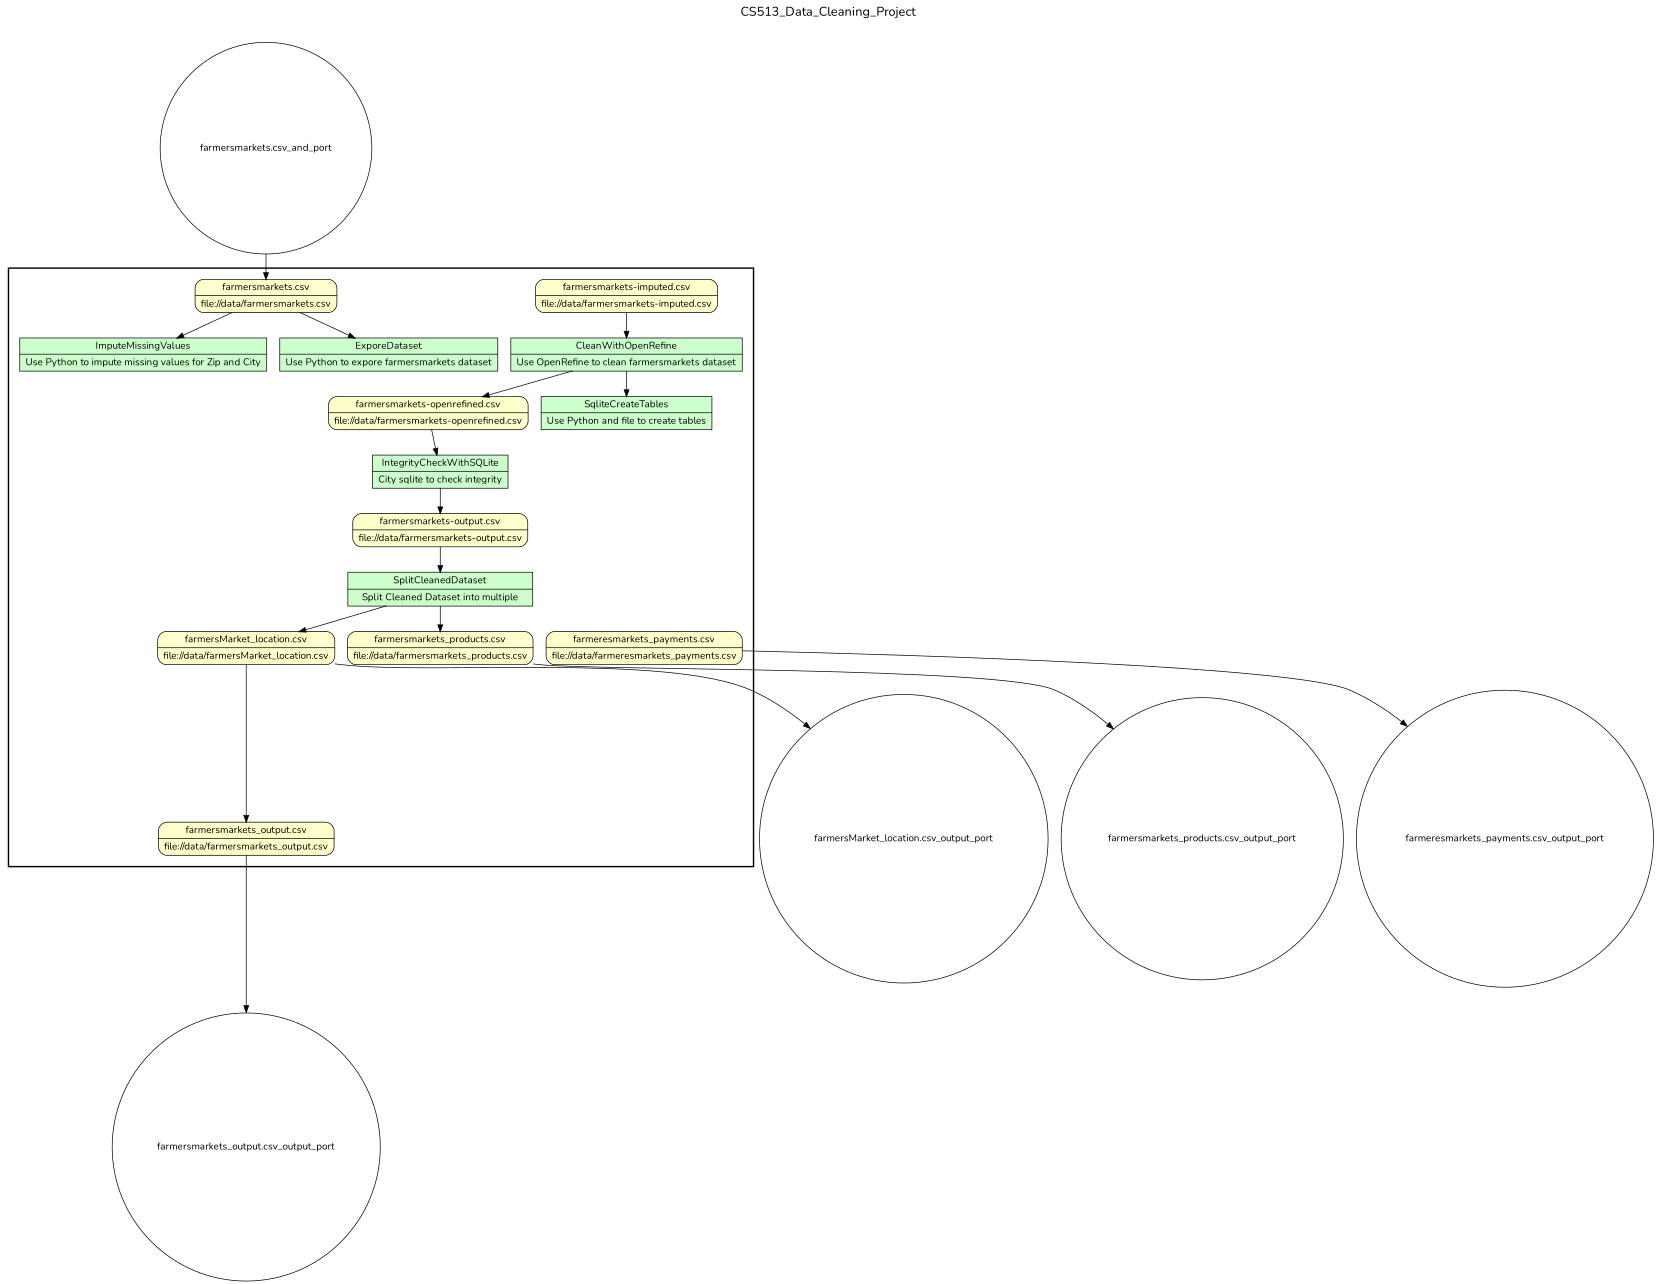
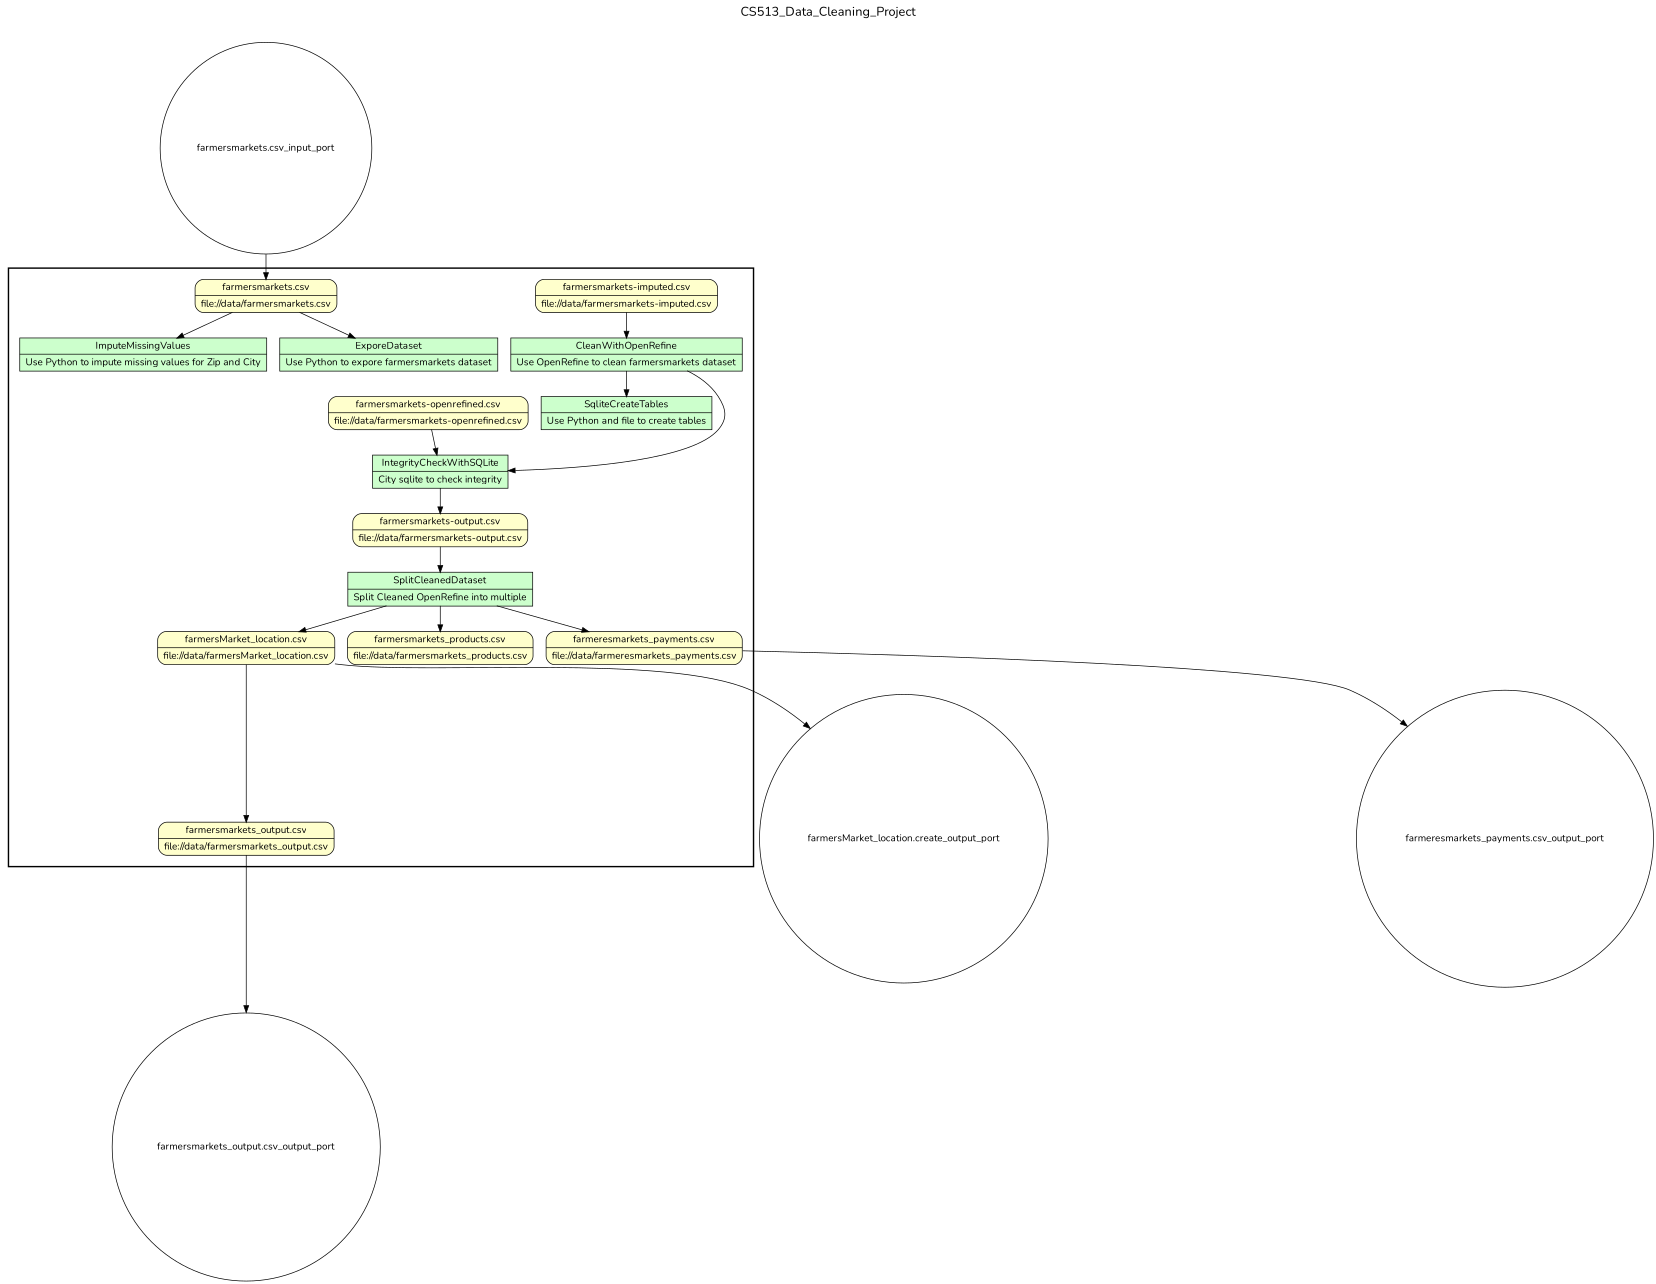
node "farmersmarkets.csv_and_port": label "farmersmarkets.csv_and_port" -> "farmersmarkets.csv_input_port"
edge "CleanWithOpenRefine" -> "farmersmarkets-openrefined.csv": now "CleanWithOpenRefine" -> "IntegrityCheckWithSQLite"
node "SplitCleanedDataset": text "Split Cleaned Dataset into multiple" -> "Split Cleaned OpenRefine into multiple"
edge "SplitCleanedDataset" -> "farmeresmarkets_payments.csv": added
node "farmersMarket_location.csv_output_port": label "farmersMarket_location.csv_output_port" -> "farmersMarket_location.create_output_port"
node "farmersmarkets_products.csv_output_port": removed
